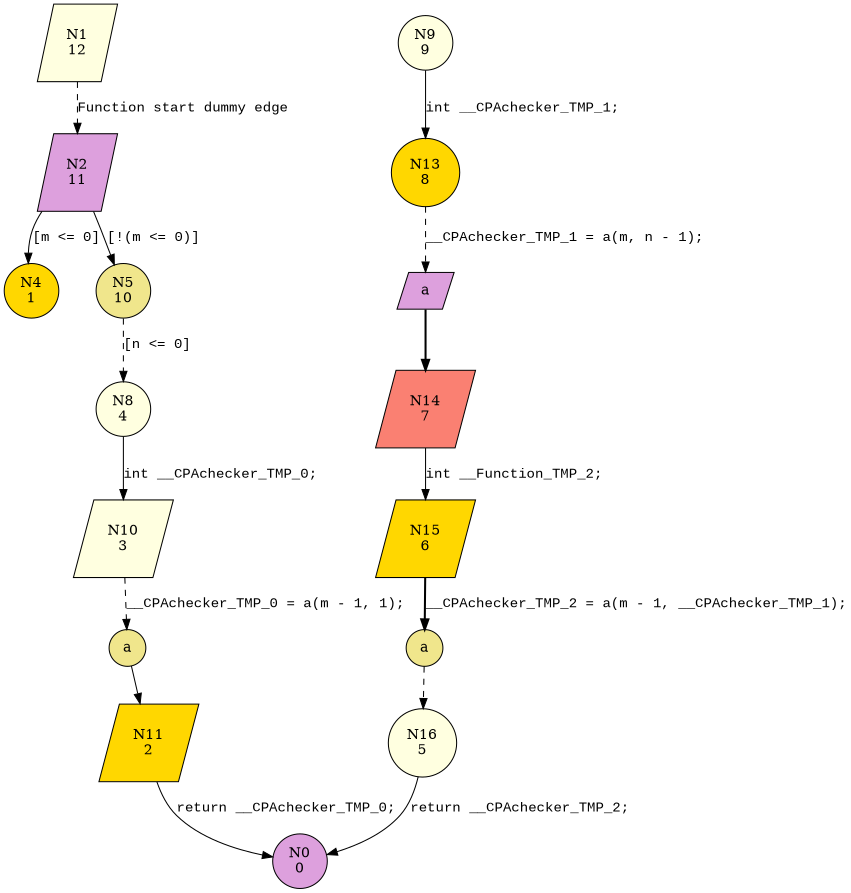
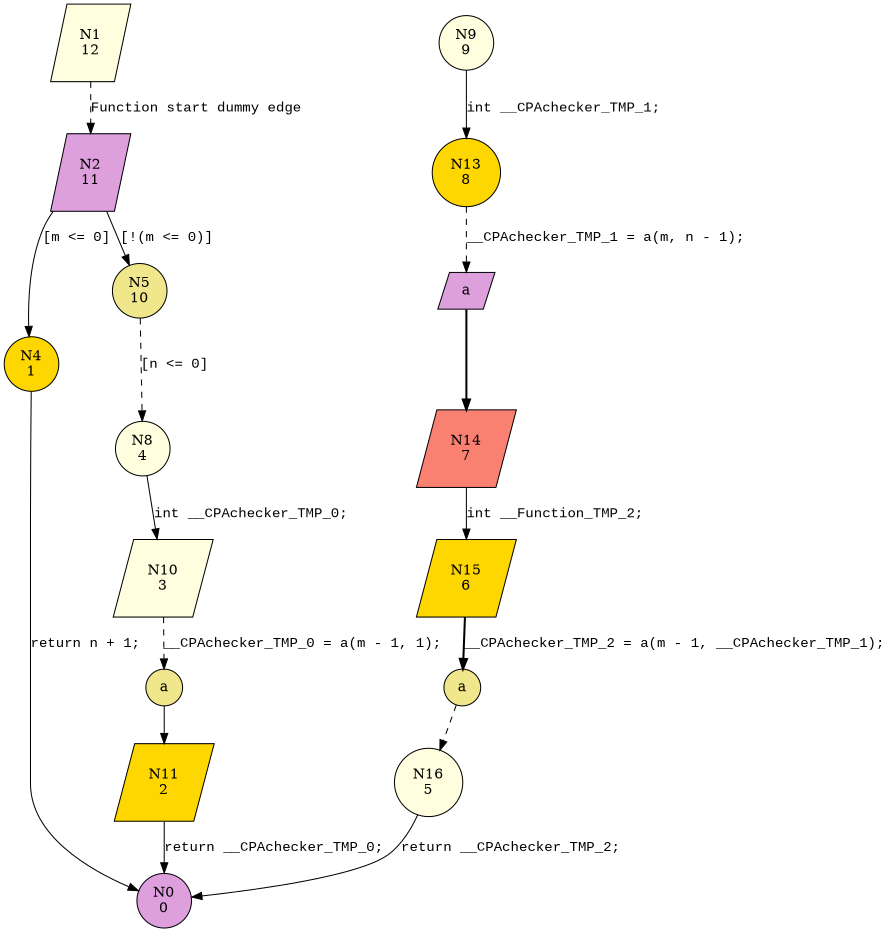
edge "N4 1" -> "N0 0": added, label "return n + 1;"
